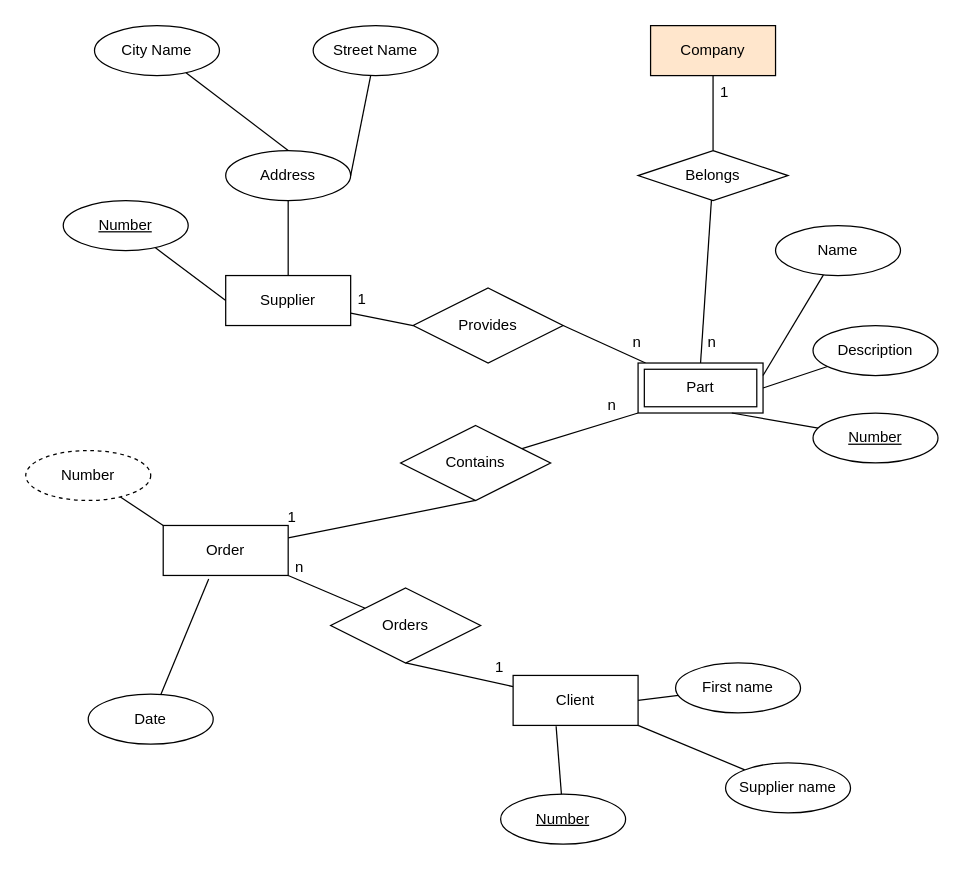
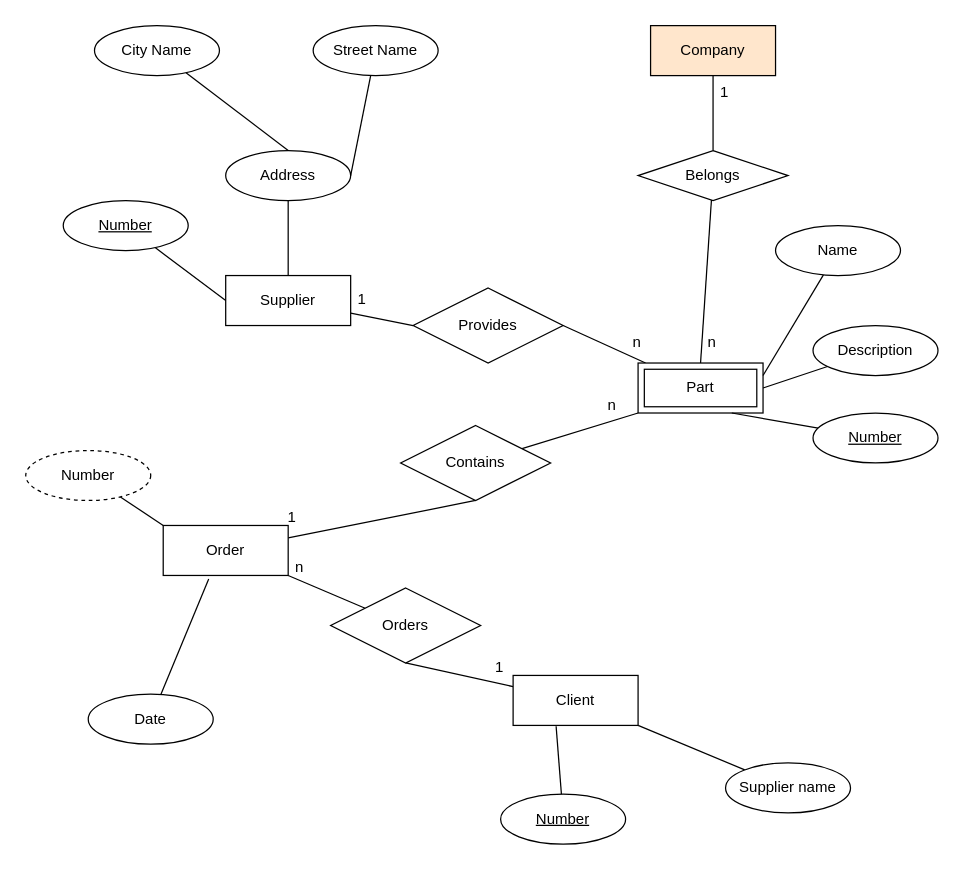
node "First name": removed
edge "First name" -- "Client": removed
